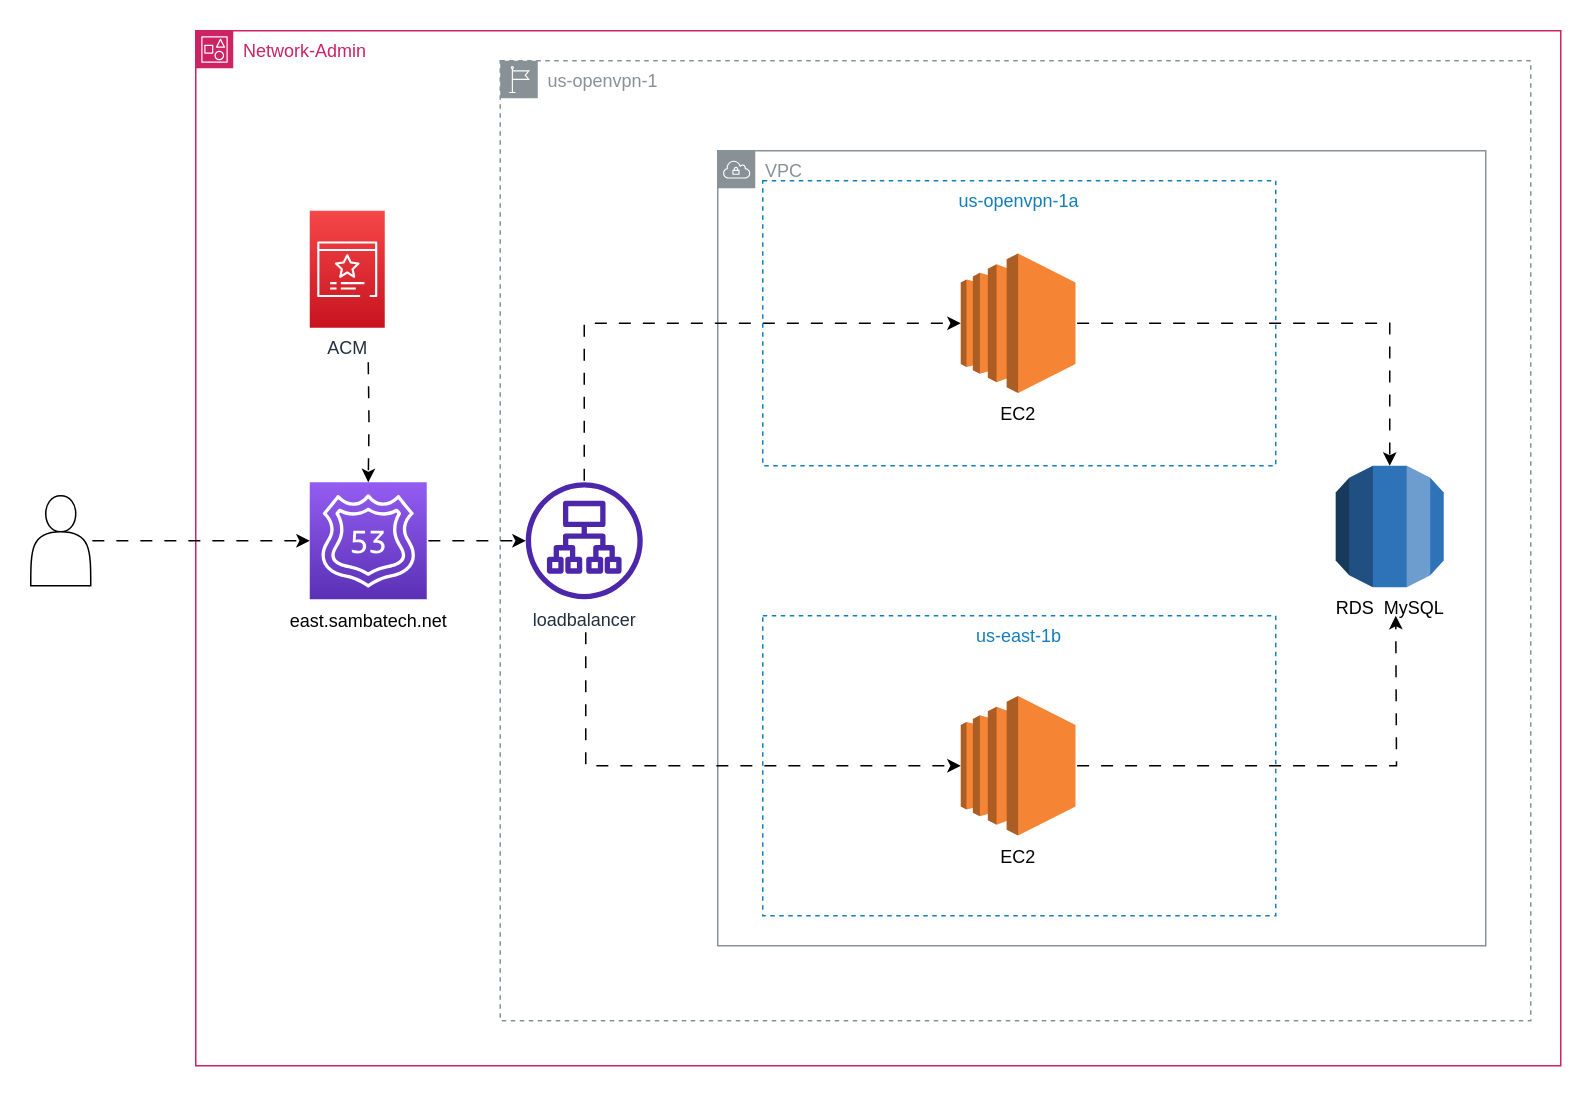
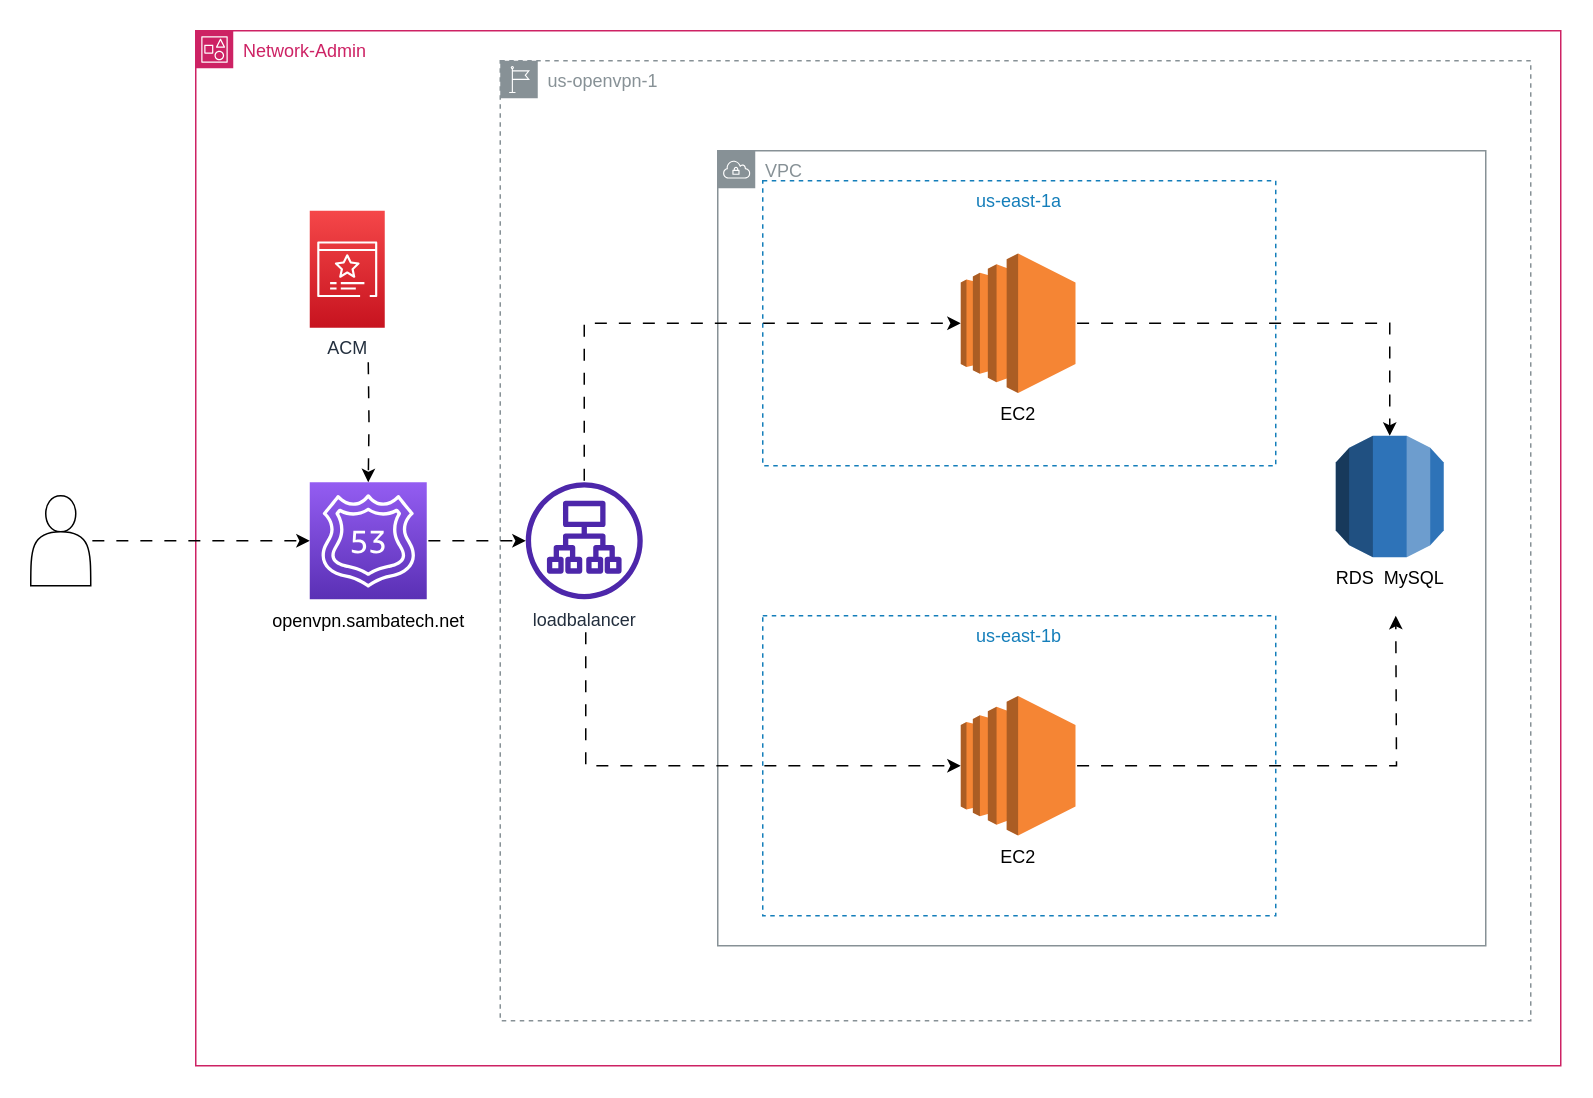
node "us-openvpn-1a": label "us-openvpn-1a" -> "us-east-1a"
node "RDS MySQL": moved (1390, 527) -> (1390, 497)
node "east.sambatech.net": label "east.sambatech.net" -> "openvpn.sambatech.net"
